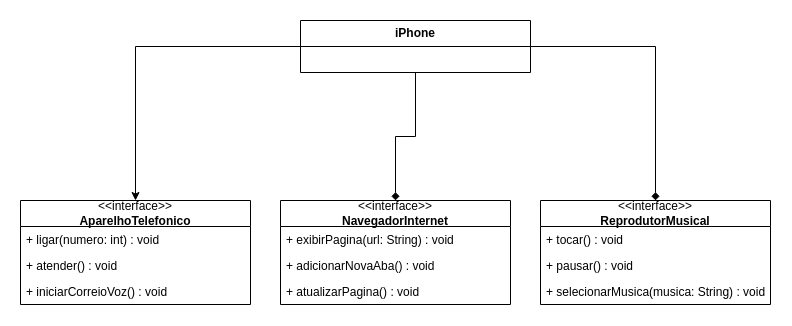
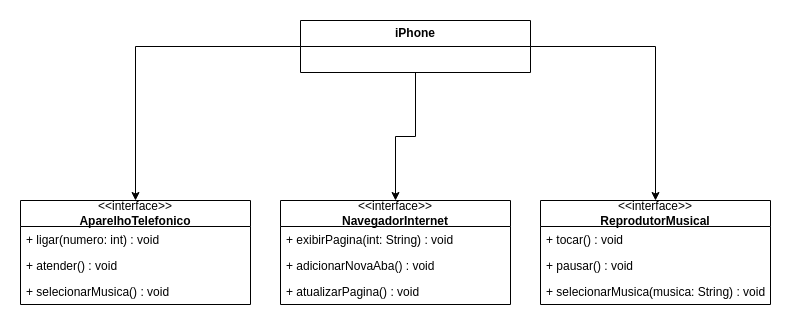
edge "iPhone" -> "<<interface>> NavegadorInternet": arrowhead diamond -> classic
edge "iPhone" -> "<<interface>> ReprodutorMusical": arrowhead diamond -> classic
node "+ exibirPagina(url: String) : void": label "+ exibirPagina(url: String) : void" -> "+ exibirPagina(int: String) : void"
node "+ iniciarCorreioVoz() : void": label "+ iniciarCorreioVoz() : void" -> "+ selecionarMusica() : void"
